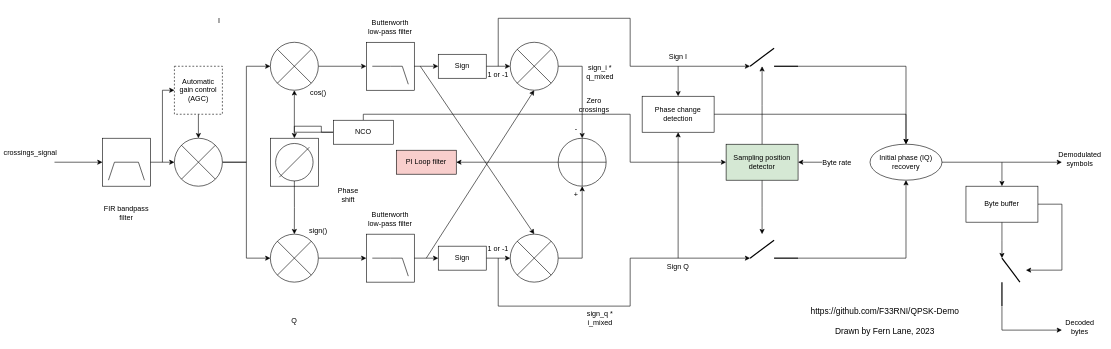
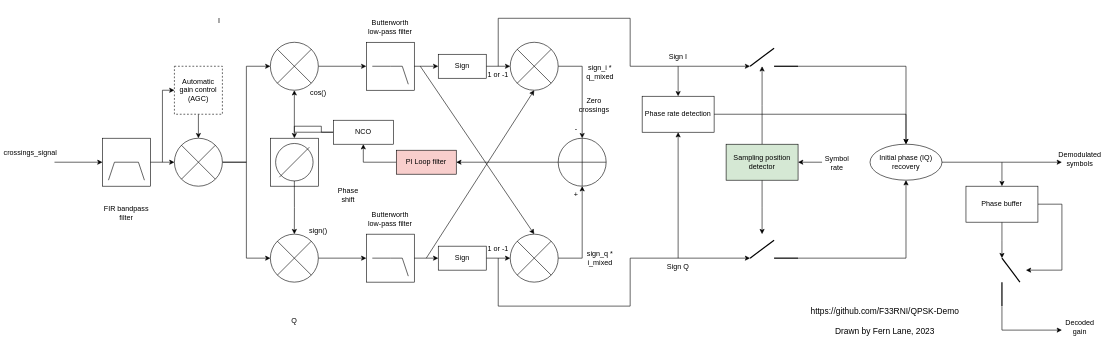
edge "NCO" -> "Sampling position detector": removed
node "Phase change detection": label "Phase change detection" -> "Phase rate detection"
edge "PI Loop filter" -> "NCO": added
node "Byte rate": label "Byte rate" -> "Symbol rate"
node "Byte buffer": label "Byte buffer" -> "Phase buffer"
node "sign_q * i_mixed": moved (600, 318) -> (600, 258)
node "Decoded bytes": label "Decoded bytes" -> "Decoded gain"
